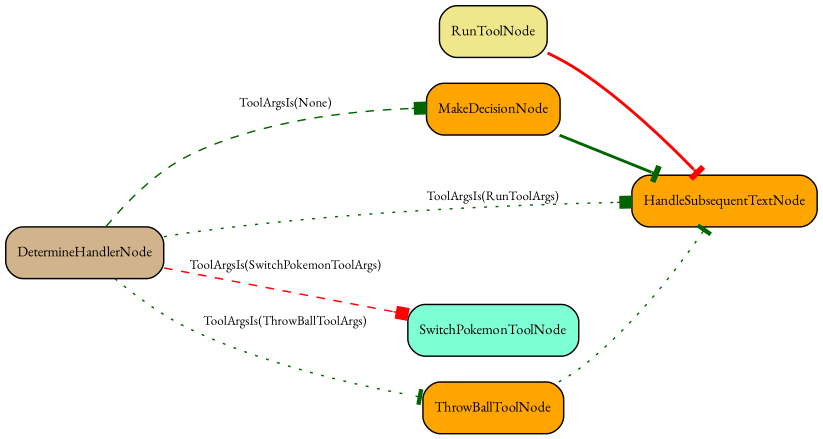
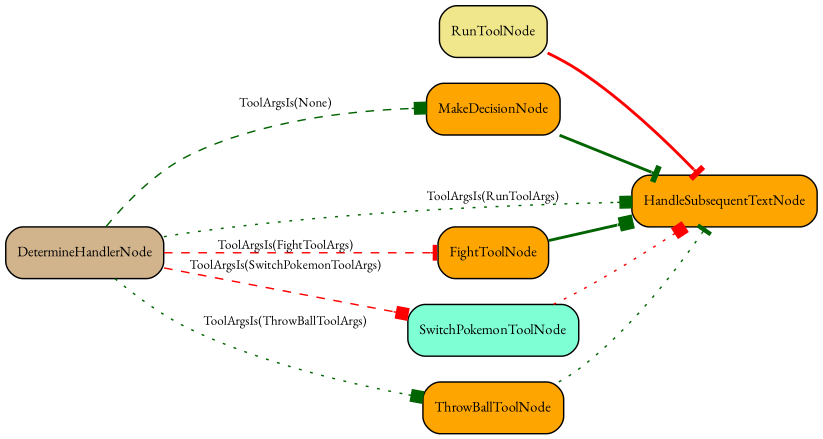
node "FightToolNode": added
edge "SwitchPokemonToolNode" -> "HandleSubsequentTextNode": added
edge "DetermineHandlerNode" -> "ThrowBallToolNode": arrowhead tee -> box
